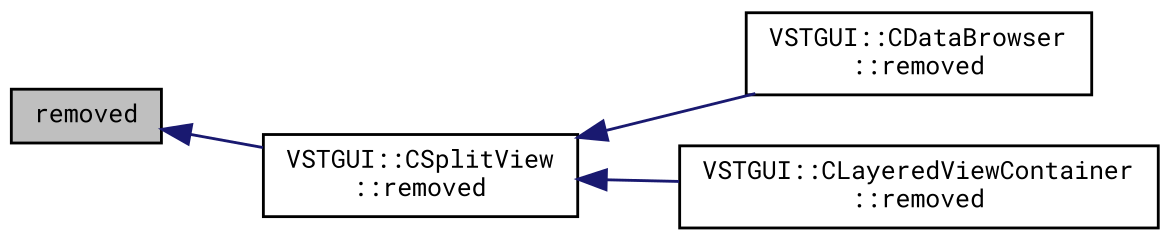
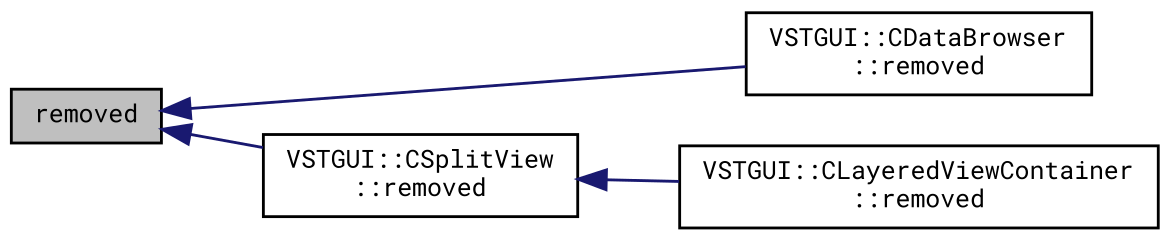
edge "VSTGUI::CDataBrowser ::removed" -> "VSTGUI::CSplitView ::removed": now "VSTGUI::CDataBrowser ::removed" -> "removed"
